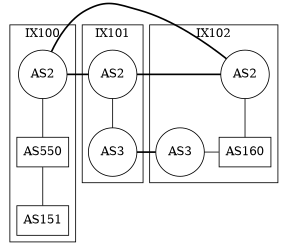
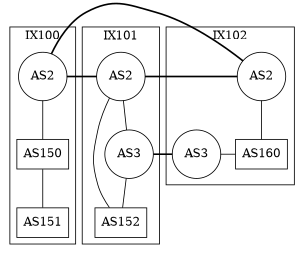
node "AS550": label "AS550" -> "AS150"
node "AS152": added
